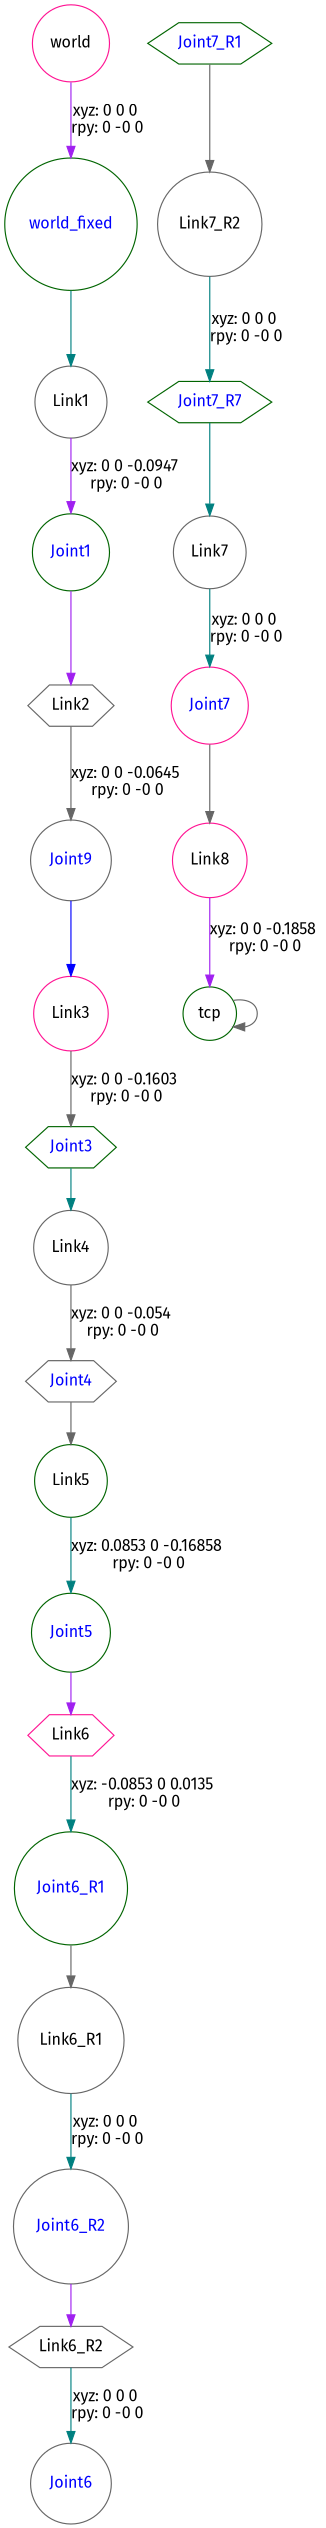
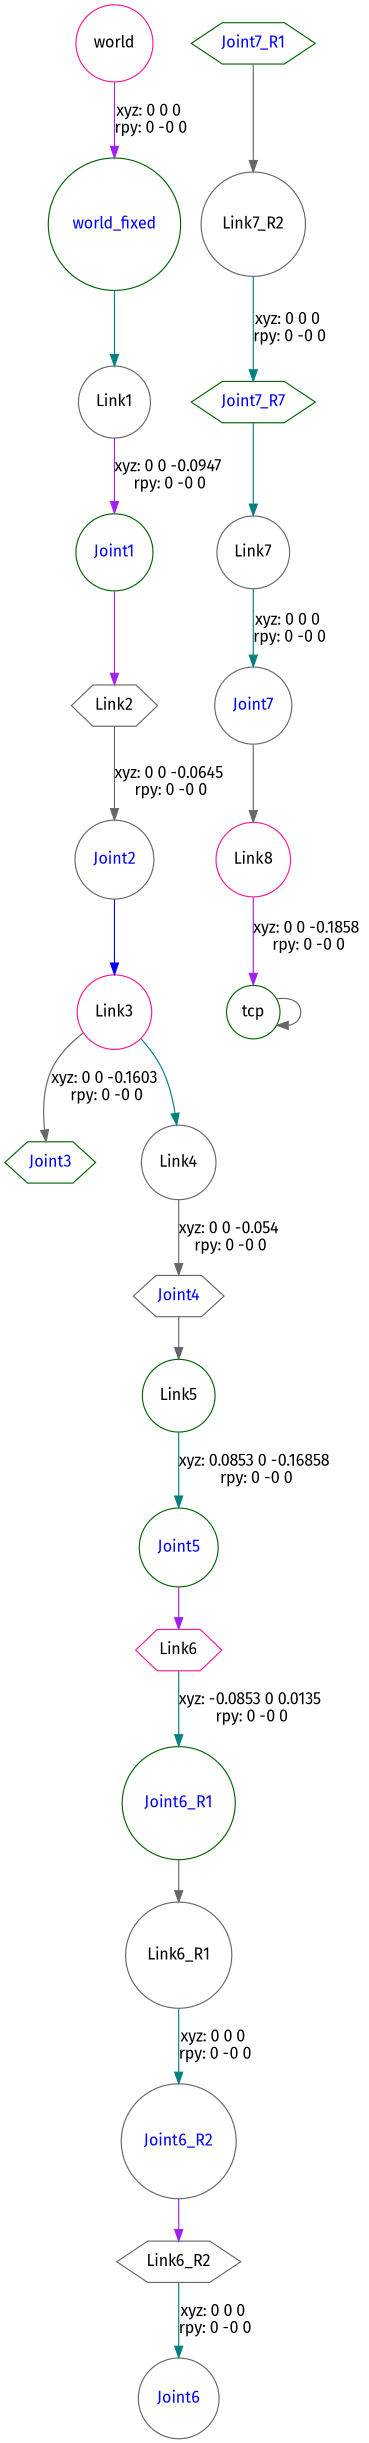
node "Joint7": color deeppink -> gray40
node "Joint9": label "Joint9" -> "Joint2"
edge "Joint3" -> "Link4": now "Link3" -> "Link4"
